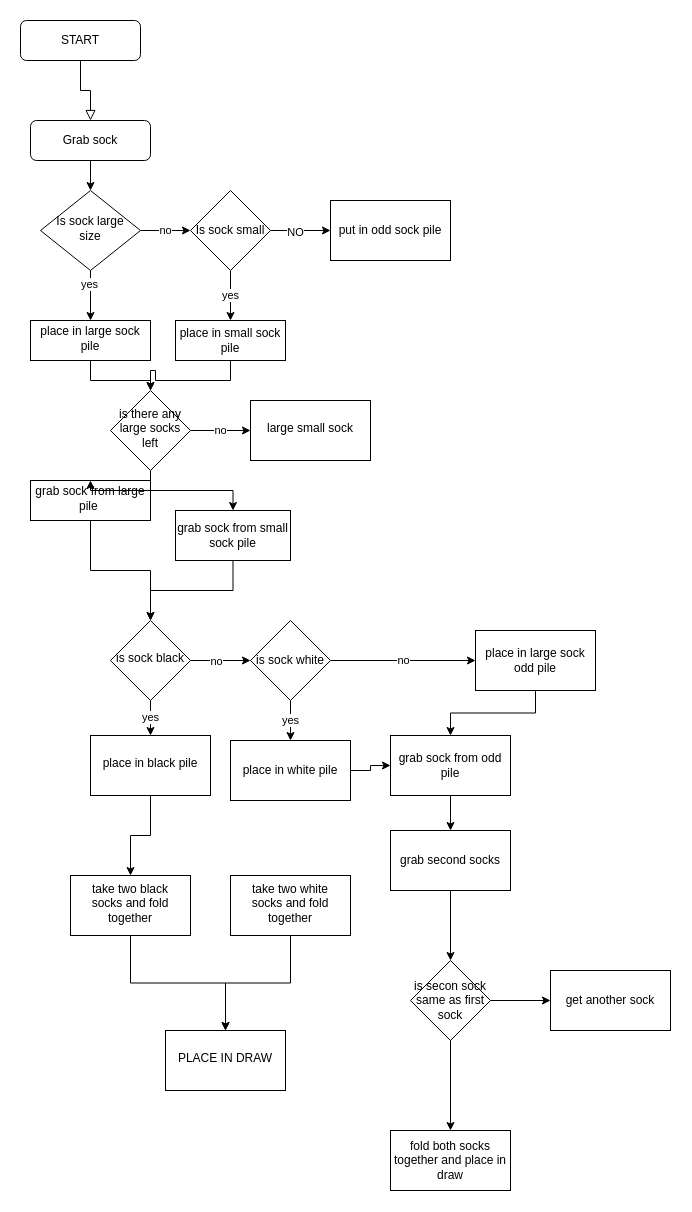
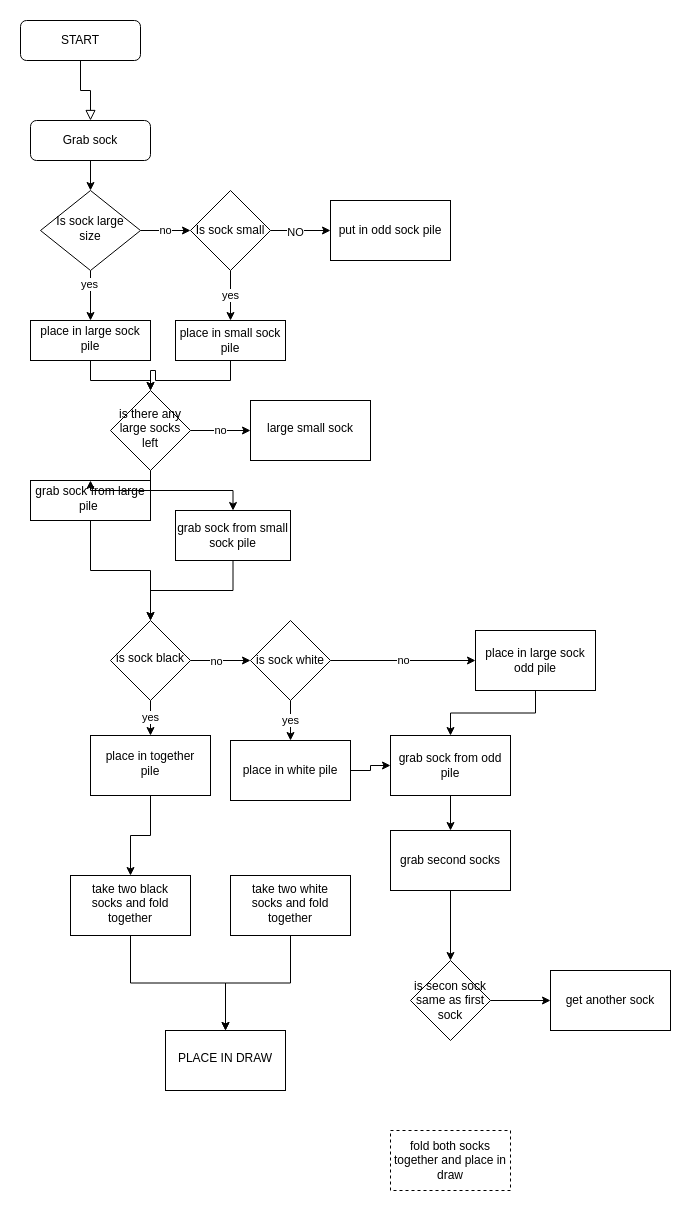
node "place in black pile": label "place in black pile" -> "place in together pile"
edge "is secon sock same as first sock" -> "fold both socks together and place in draw": removed
node "fold both socks together and place in draw": style solid -> dashed
